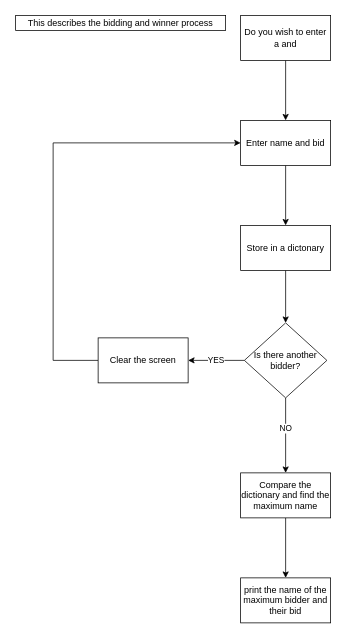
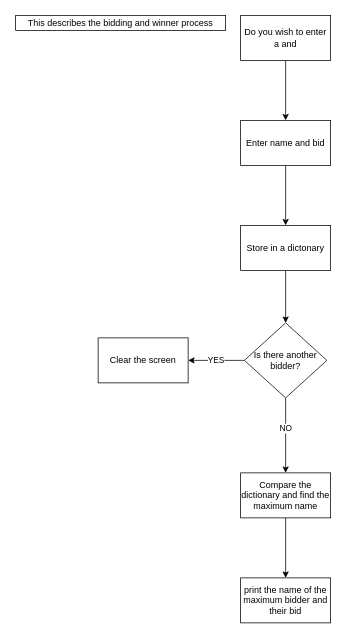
edge "Clear the screen" -> "Enter name and bid": removed
